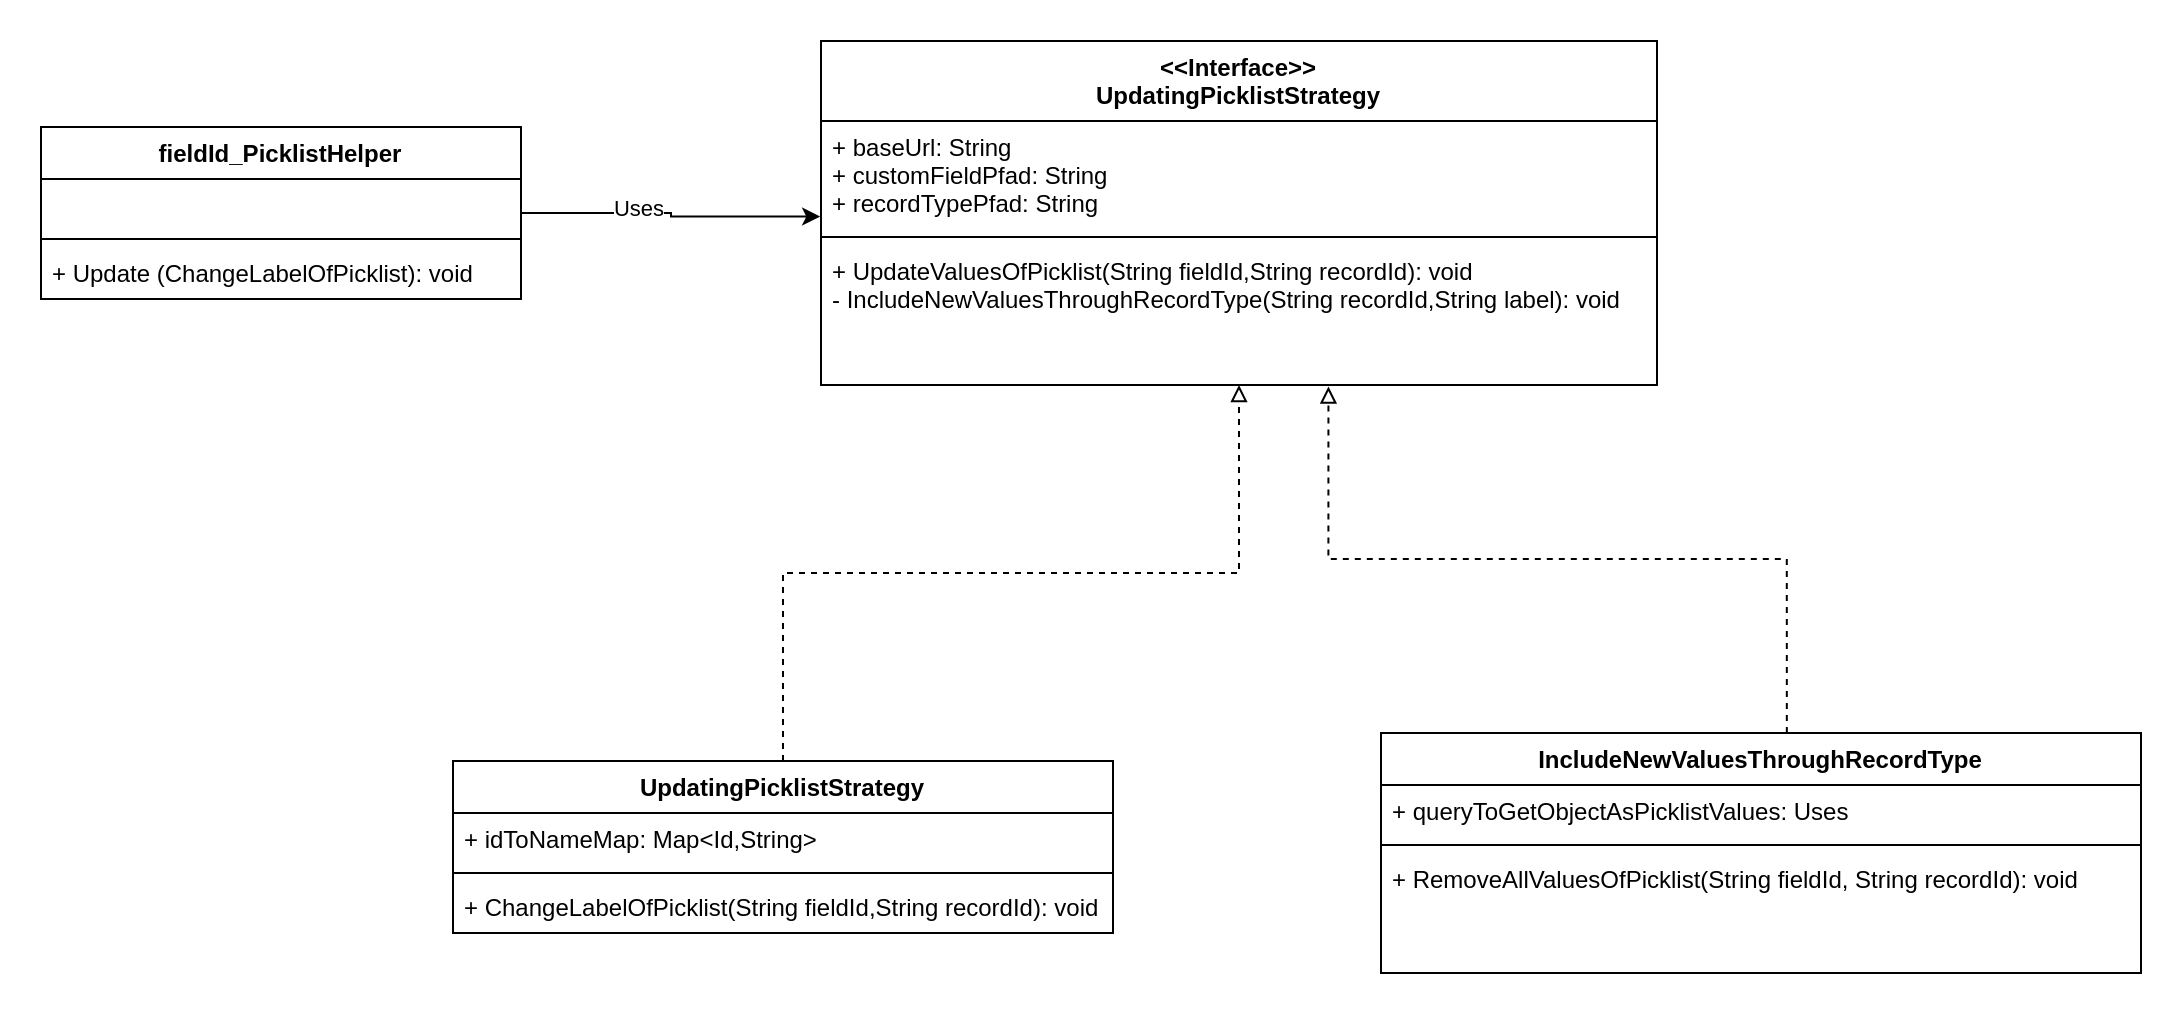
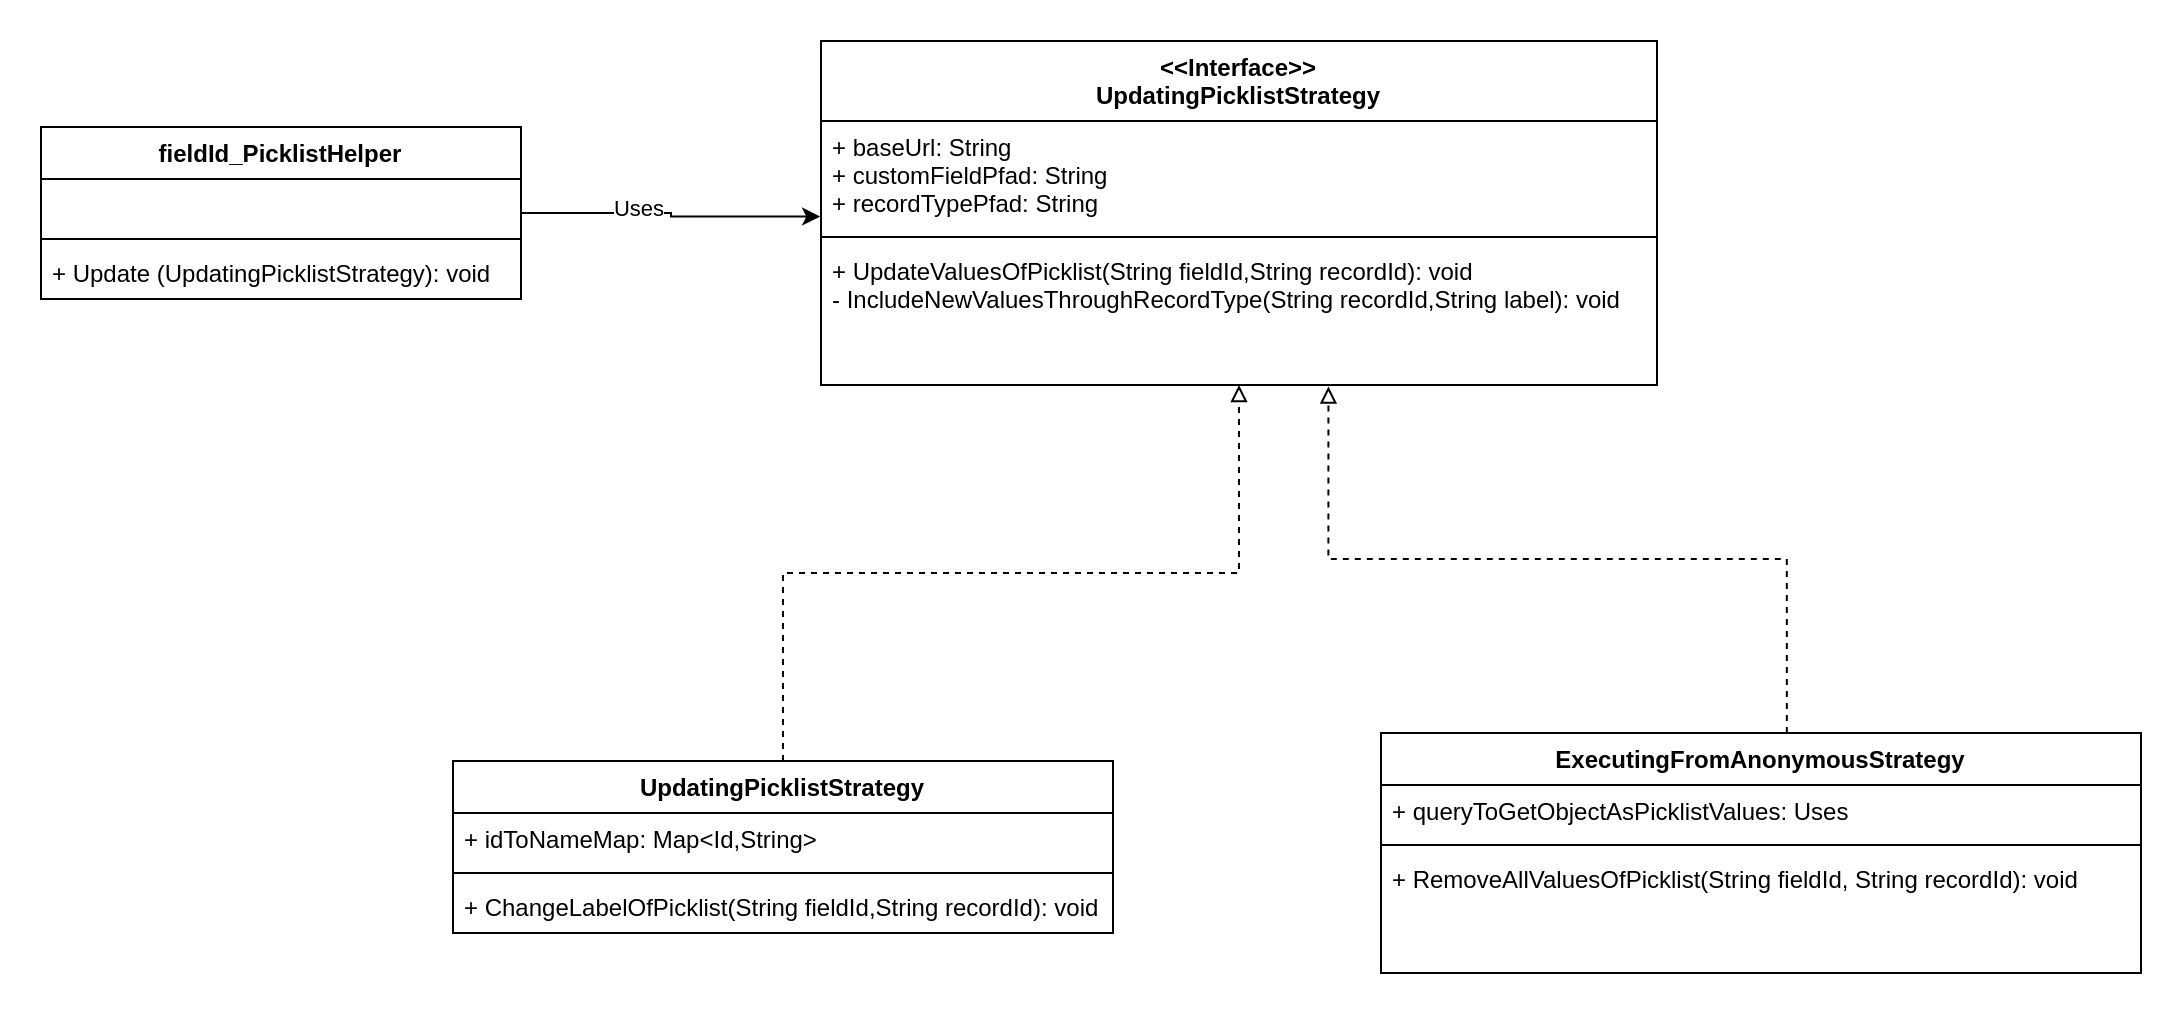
node "+ Update (ChangeLabelOfPicklist): void": label "+ Update (ChangeLabelOfPicklist): void" -> "+ Update (UpdatingPicklistStrategy): void"
node "IncludeNewValuesThroughRecordType": label "IncludeNewValuesThroughRecordType" -> "ExecutingFromAnonymousStrategy"
